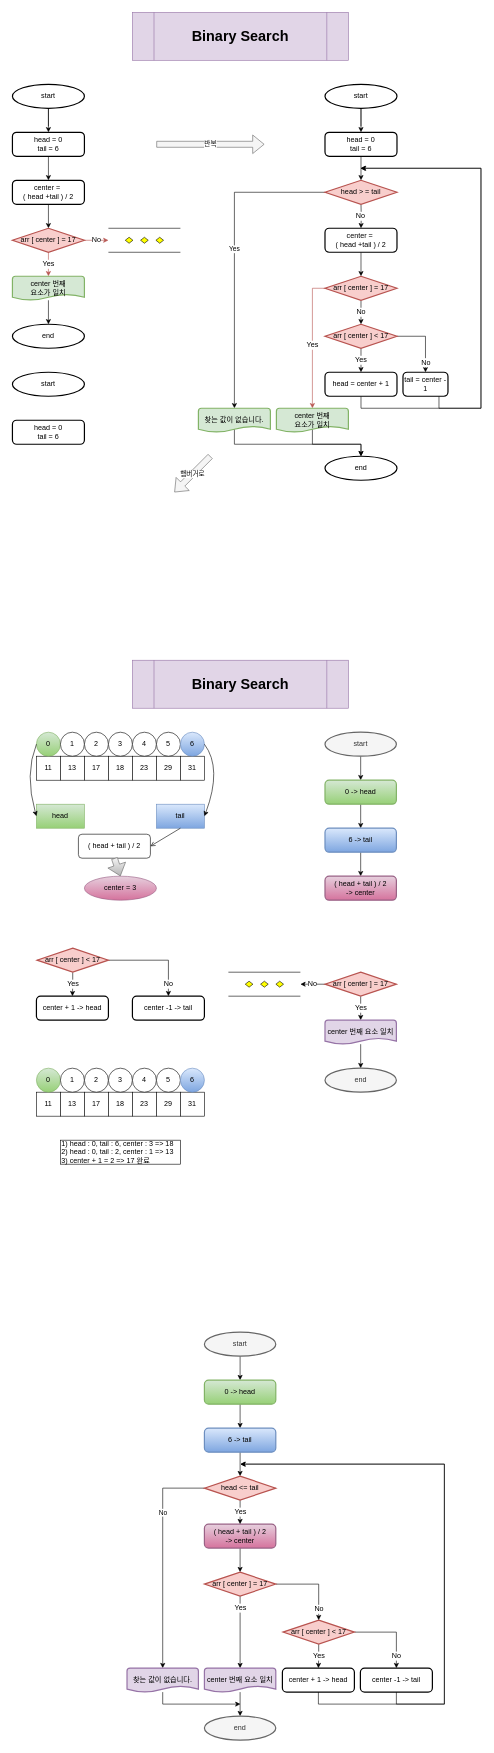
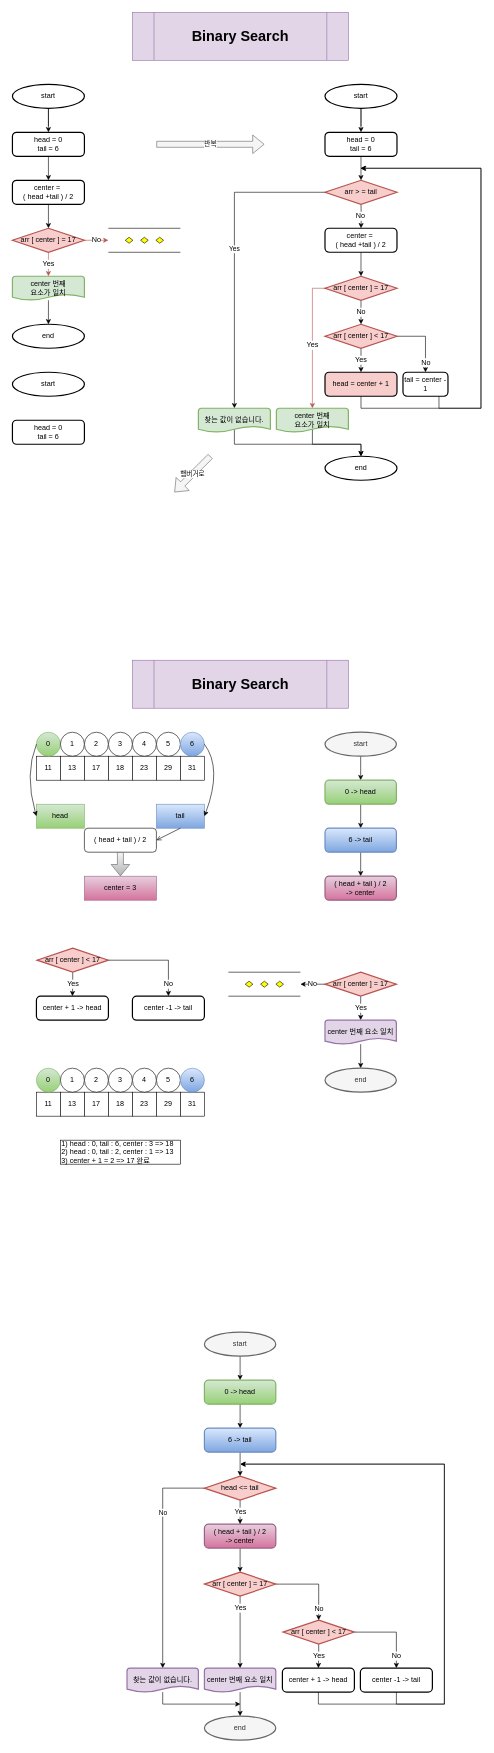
node "head > = tail": label "head > = tail" -> "arr > = tail"
node "head = center + 1": fillcolor #ffffff -> #f8cecc
node "( head + tail ) / 2": moved (114, 846) -> (120, 840)
node "center = 3": shape ellipse -> rectangle
